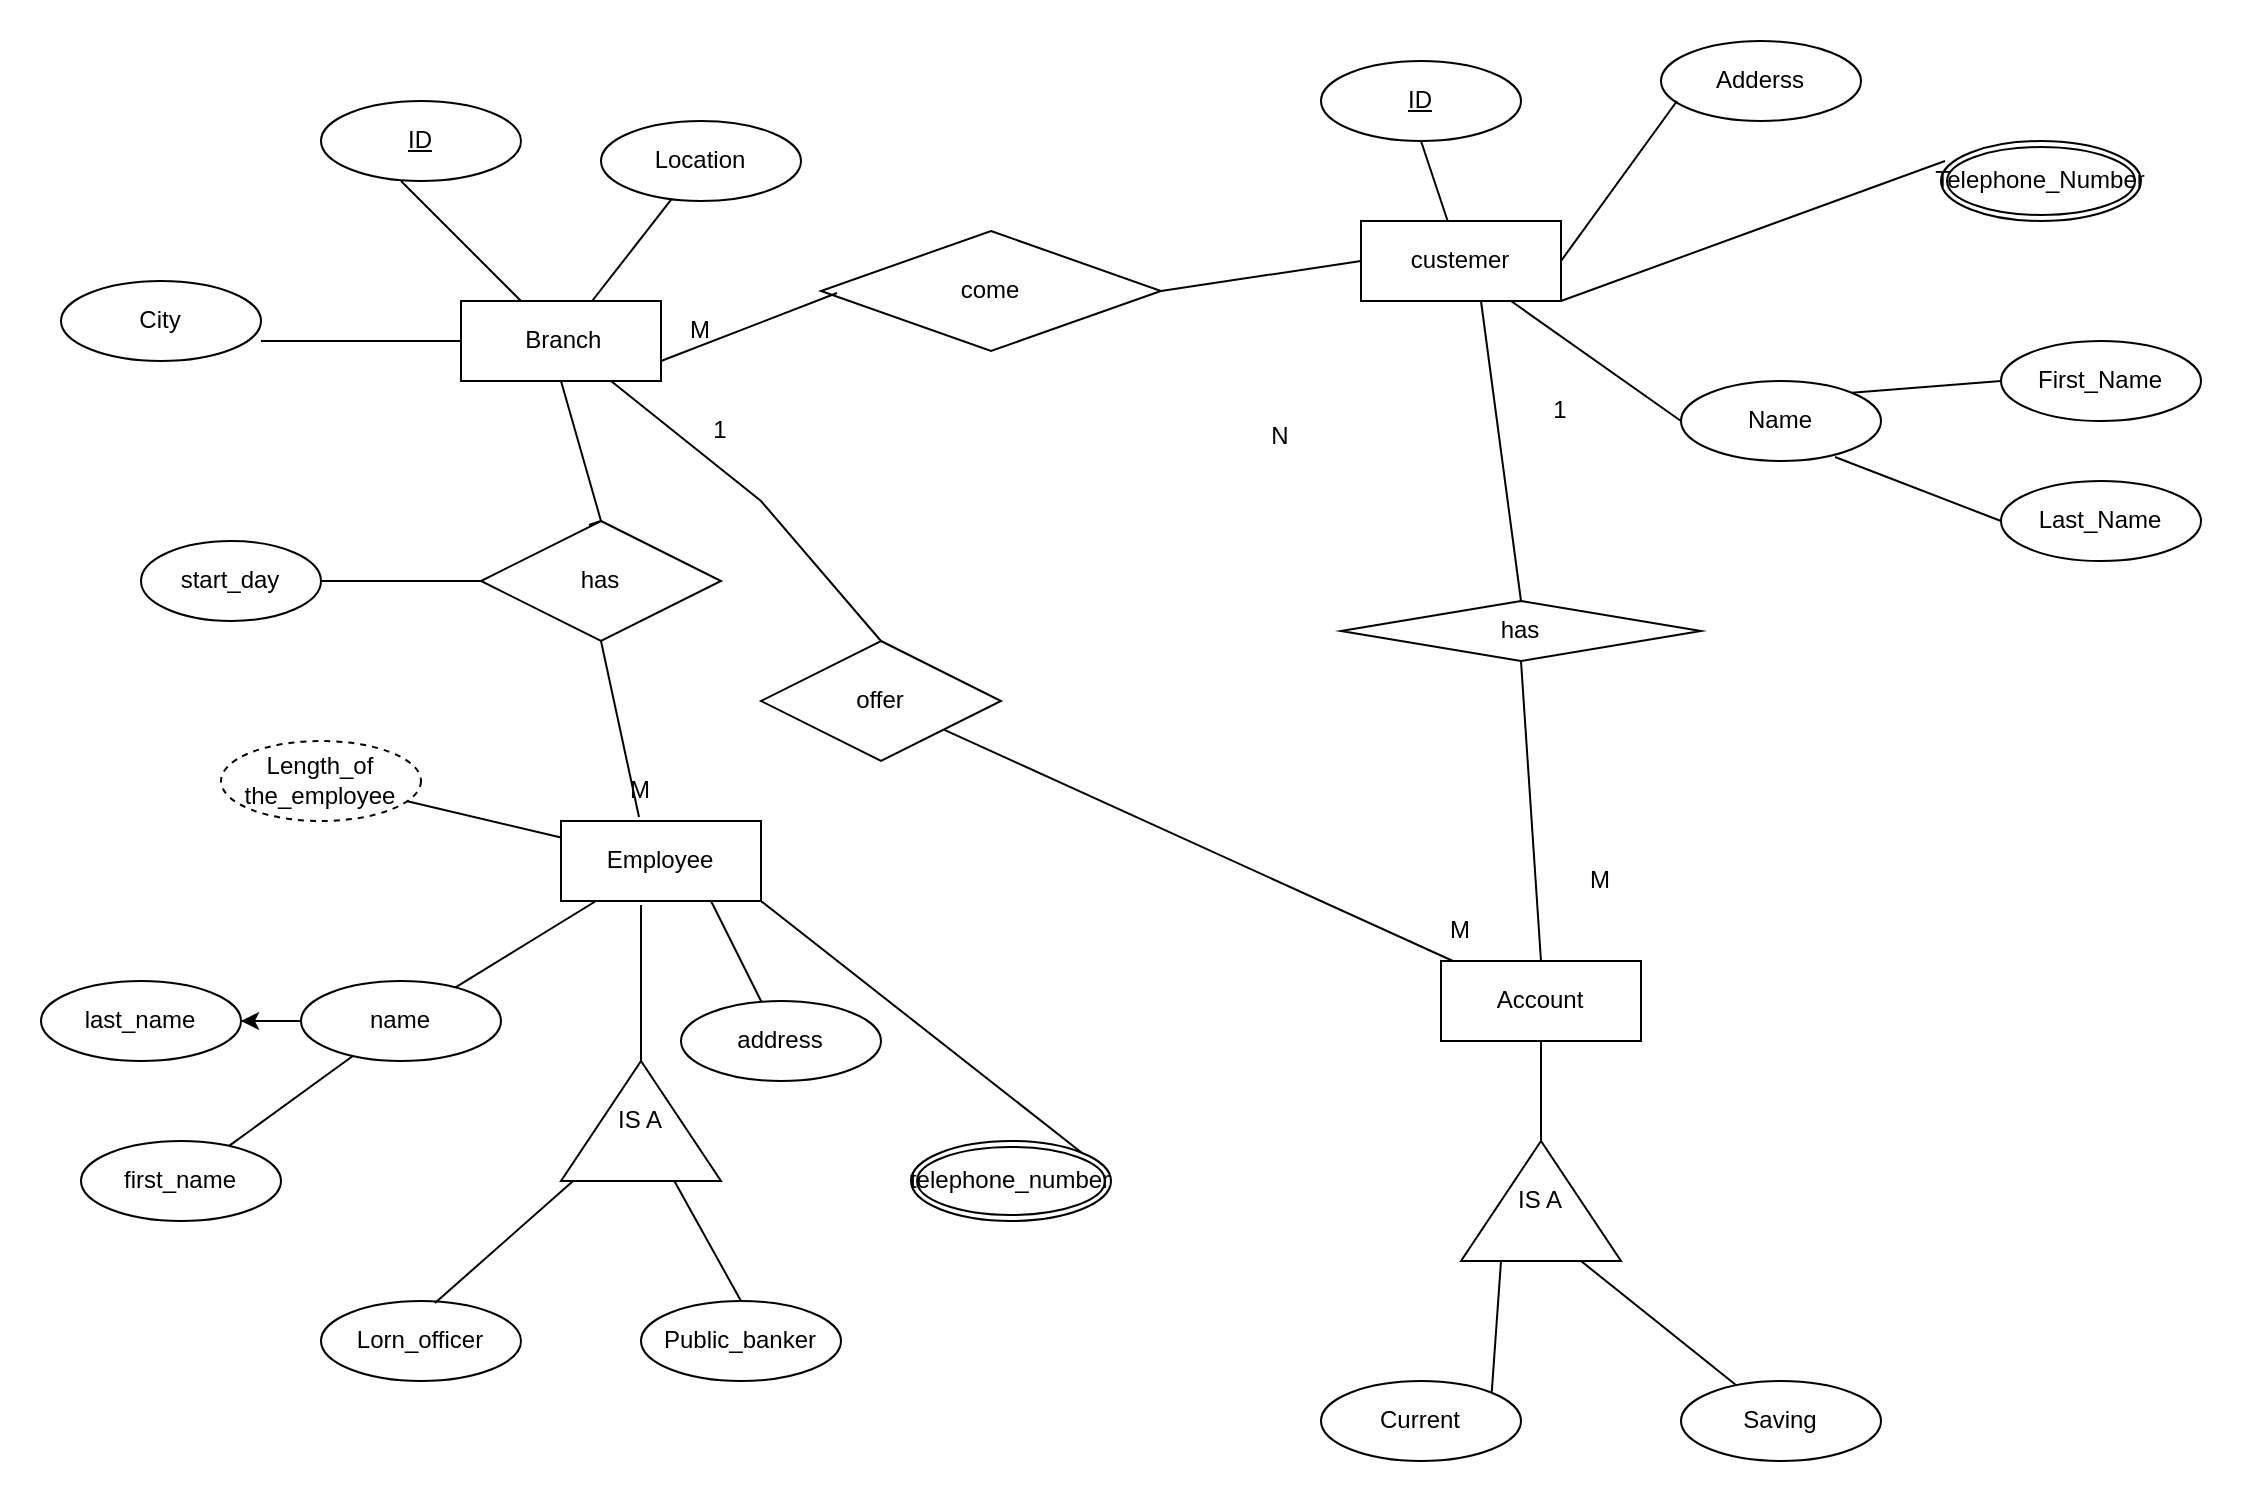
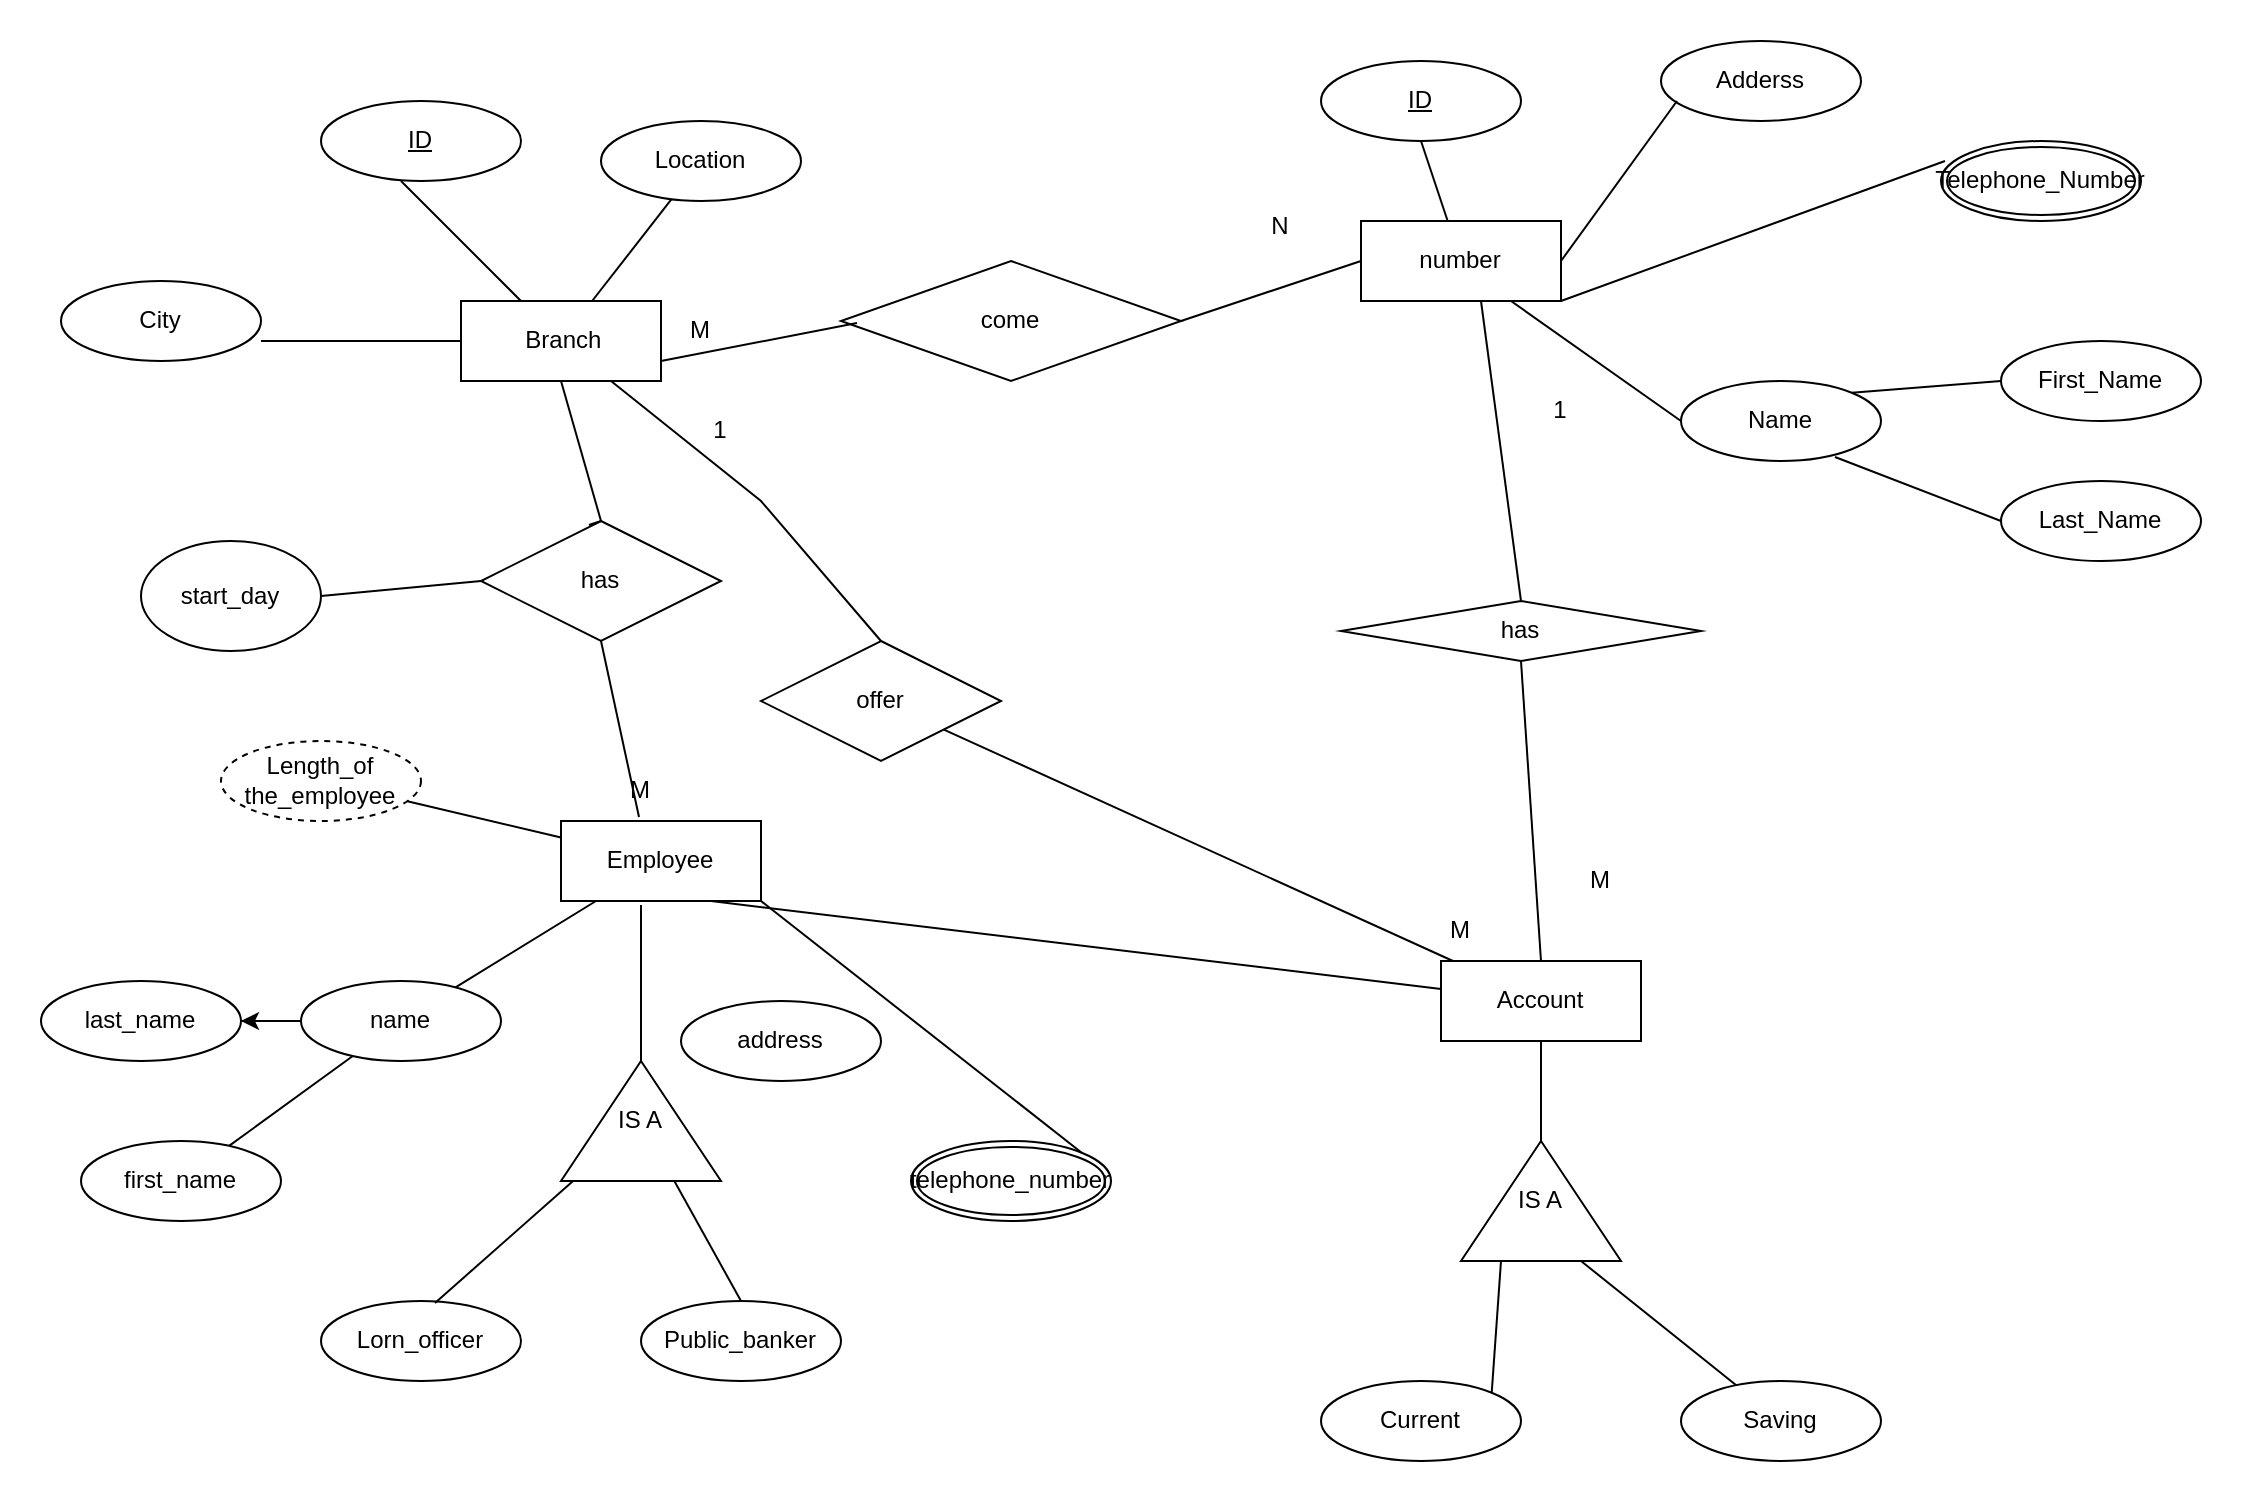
node "custemer": label "custemer" -> "number"
node "come": moved (991, 291) -> (1011, 321)
node "N": moved (1281, 436) -> (1281, 226)
node "start_day": size 180x80 -> 180x110
edge "Employee" -- "address": now "Employee" -- "Account"
